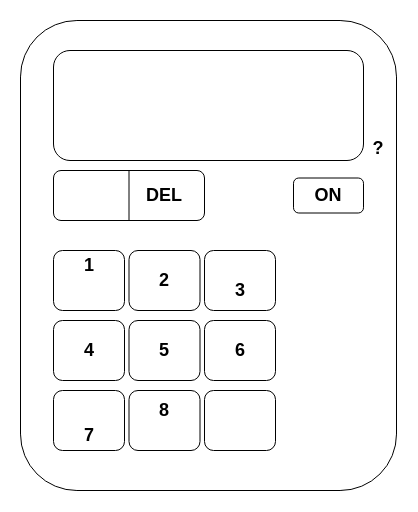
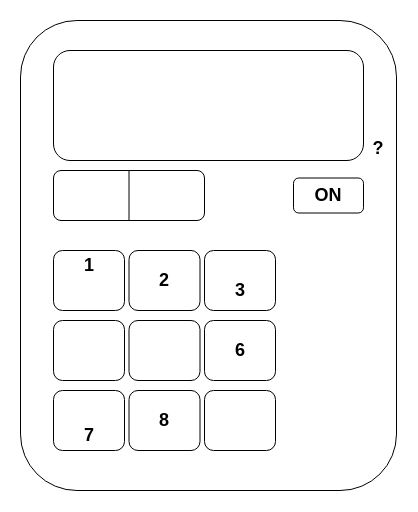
node "DEL": removed
node "4": removed
node "5": removed
node "8": moved (165, 411) -> (165, 421)
